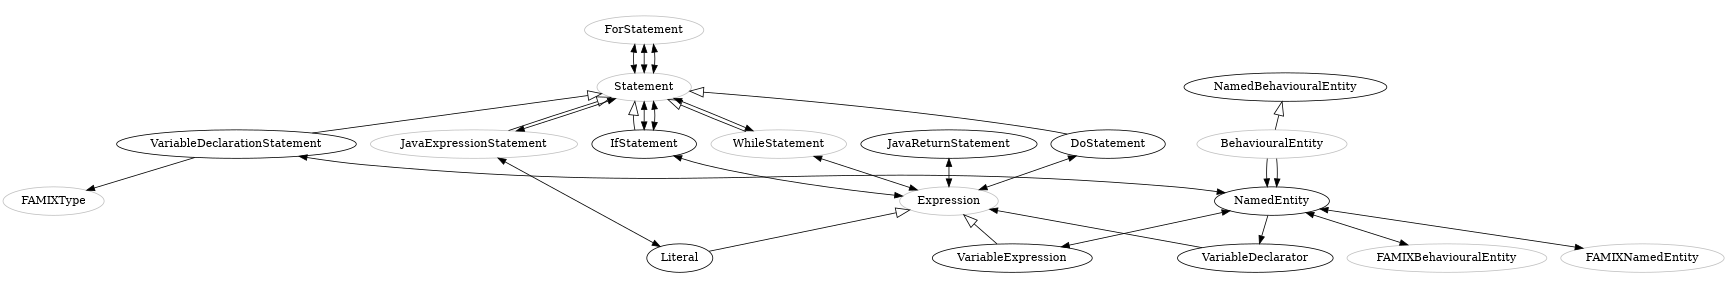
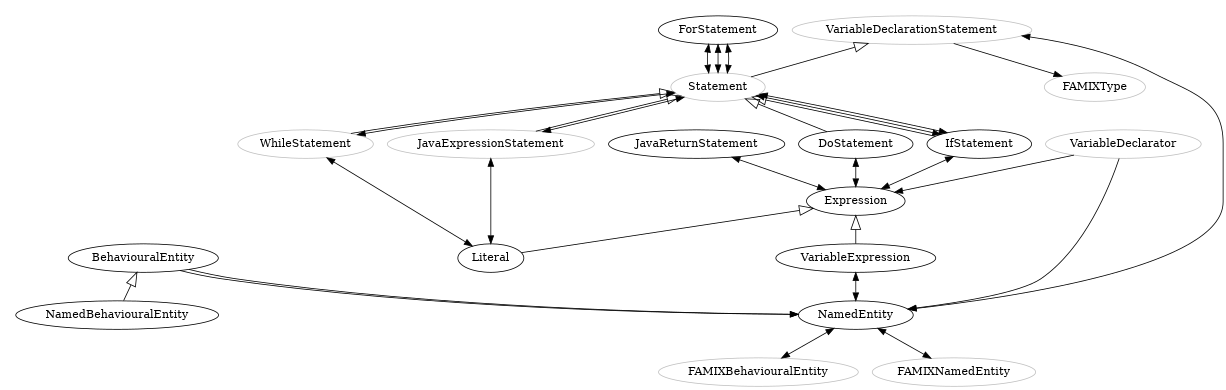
node "ForStatement": color gray -> black
edge "VariableDeclarationStatement" -> "Statement": reversed
edge "BehaviouralEntity" -> "NamedBehaviouralEntity": reversed
node "VariableDeclarationStatement": color black -> gray
node "BehaviouralEntity": color gray -> black
edge "WhileStatement" -- "Expression": now "WhileStatement" -- "Literal"
node "Expression": color gray -> black
edge "NamedEntity" -> "VariableDeclarator": reversed
node "VariableDeclarator": color black -> gray
